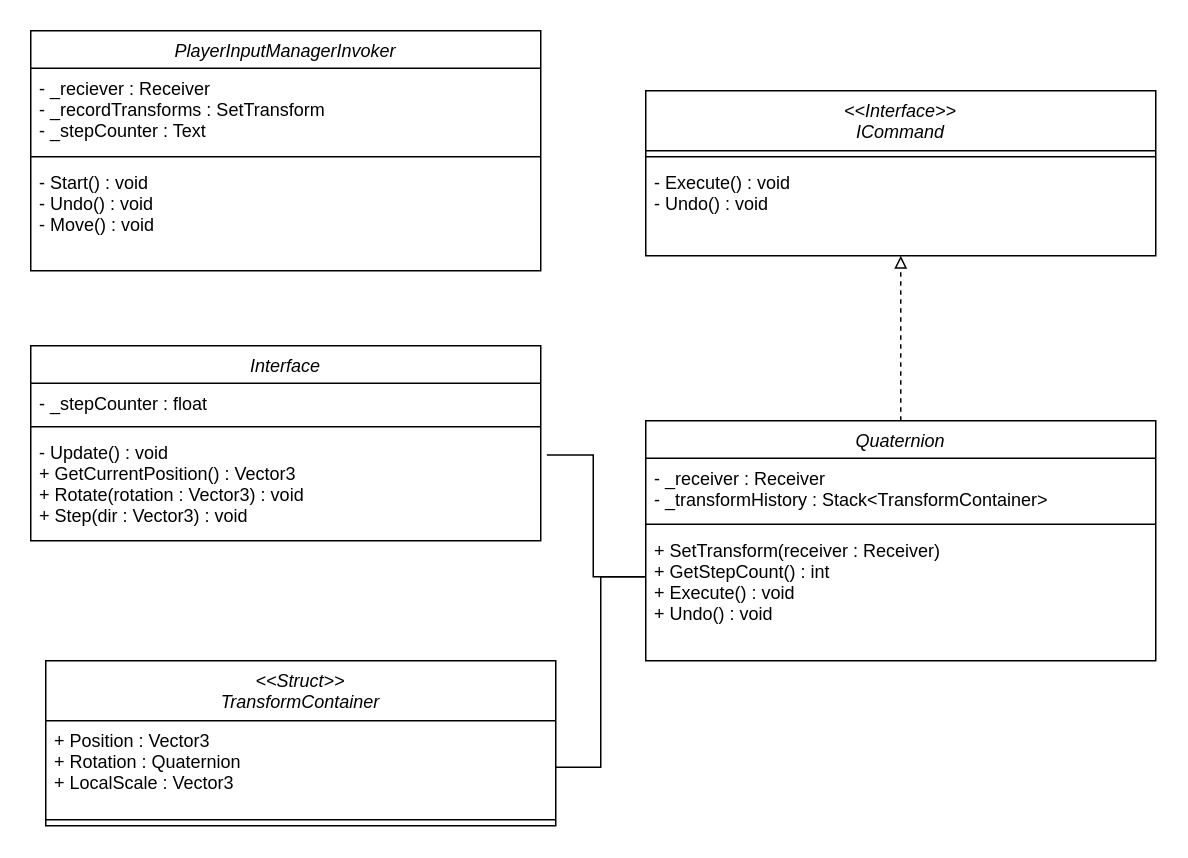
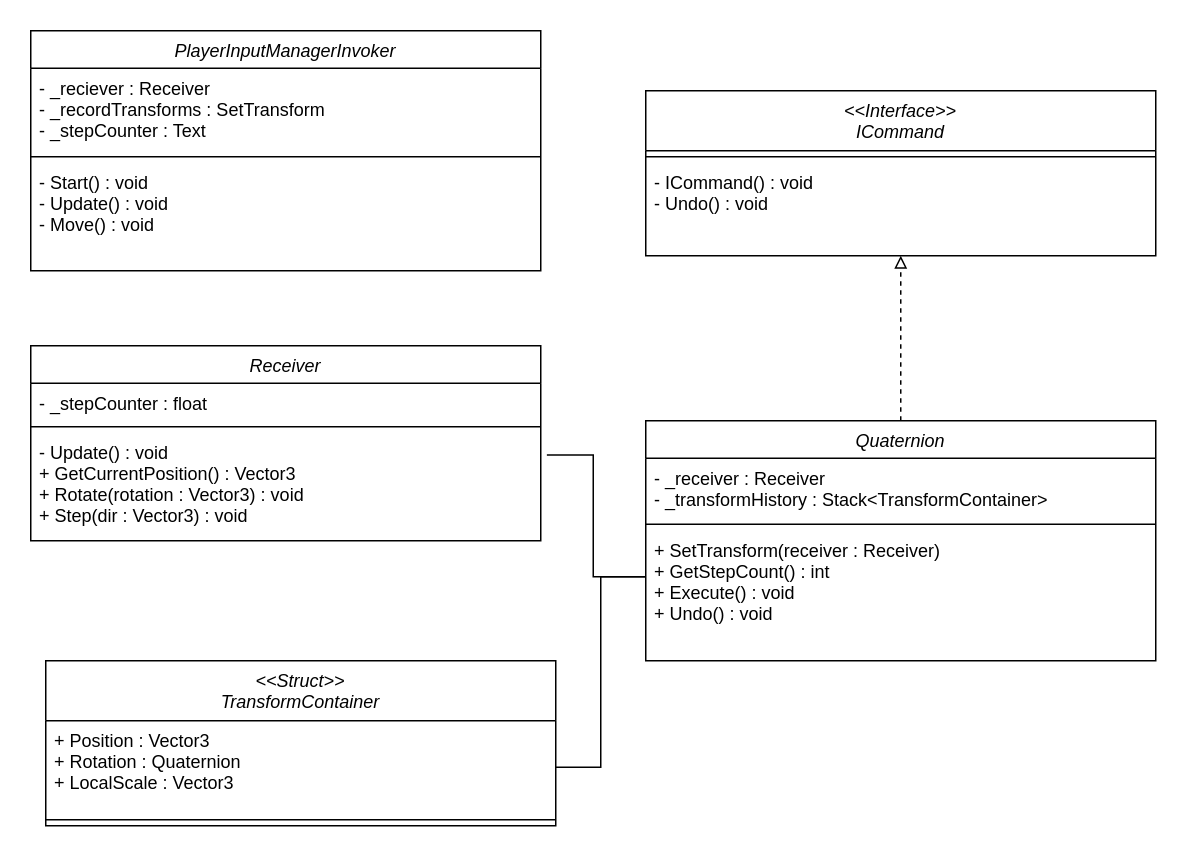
node "- Start() : void - Undo() : void - Move() : void": label "- Start() : void - Undo() : void - Move() : void" -> "- Start() : void - Update() : void - Move() : void"
node "- Execute() : void - Undo() : void": label "- Execute() : void - Undo() : void" -> "- ICommand() : void - Undo() : void"
node "Interface": label "Interface" -> "Receiver"
